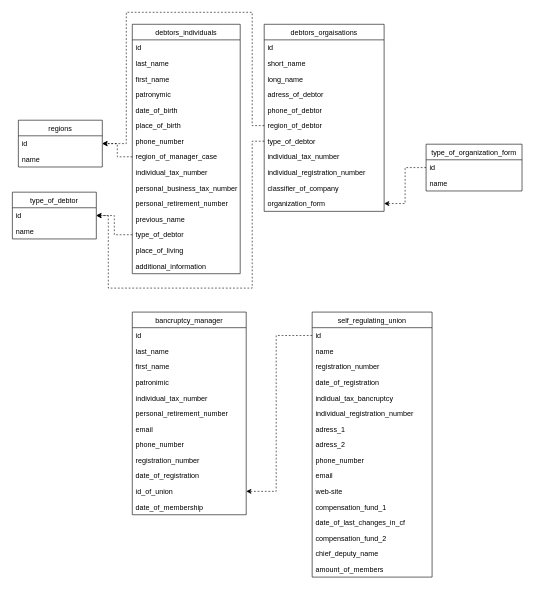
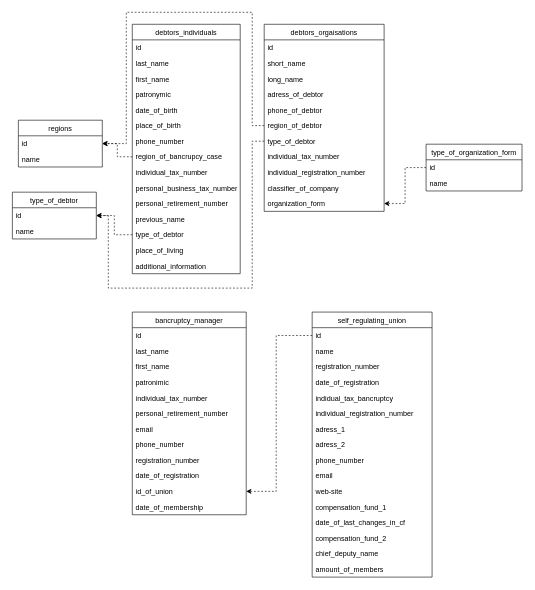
node "region_of_manager_case": label "region_of_manager_case" -> "region_of_bancrupcy_case"
